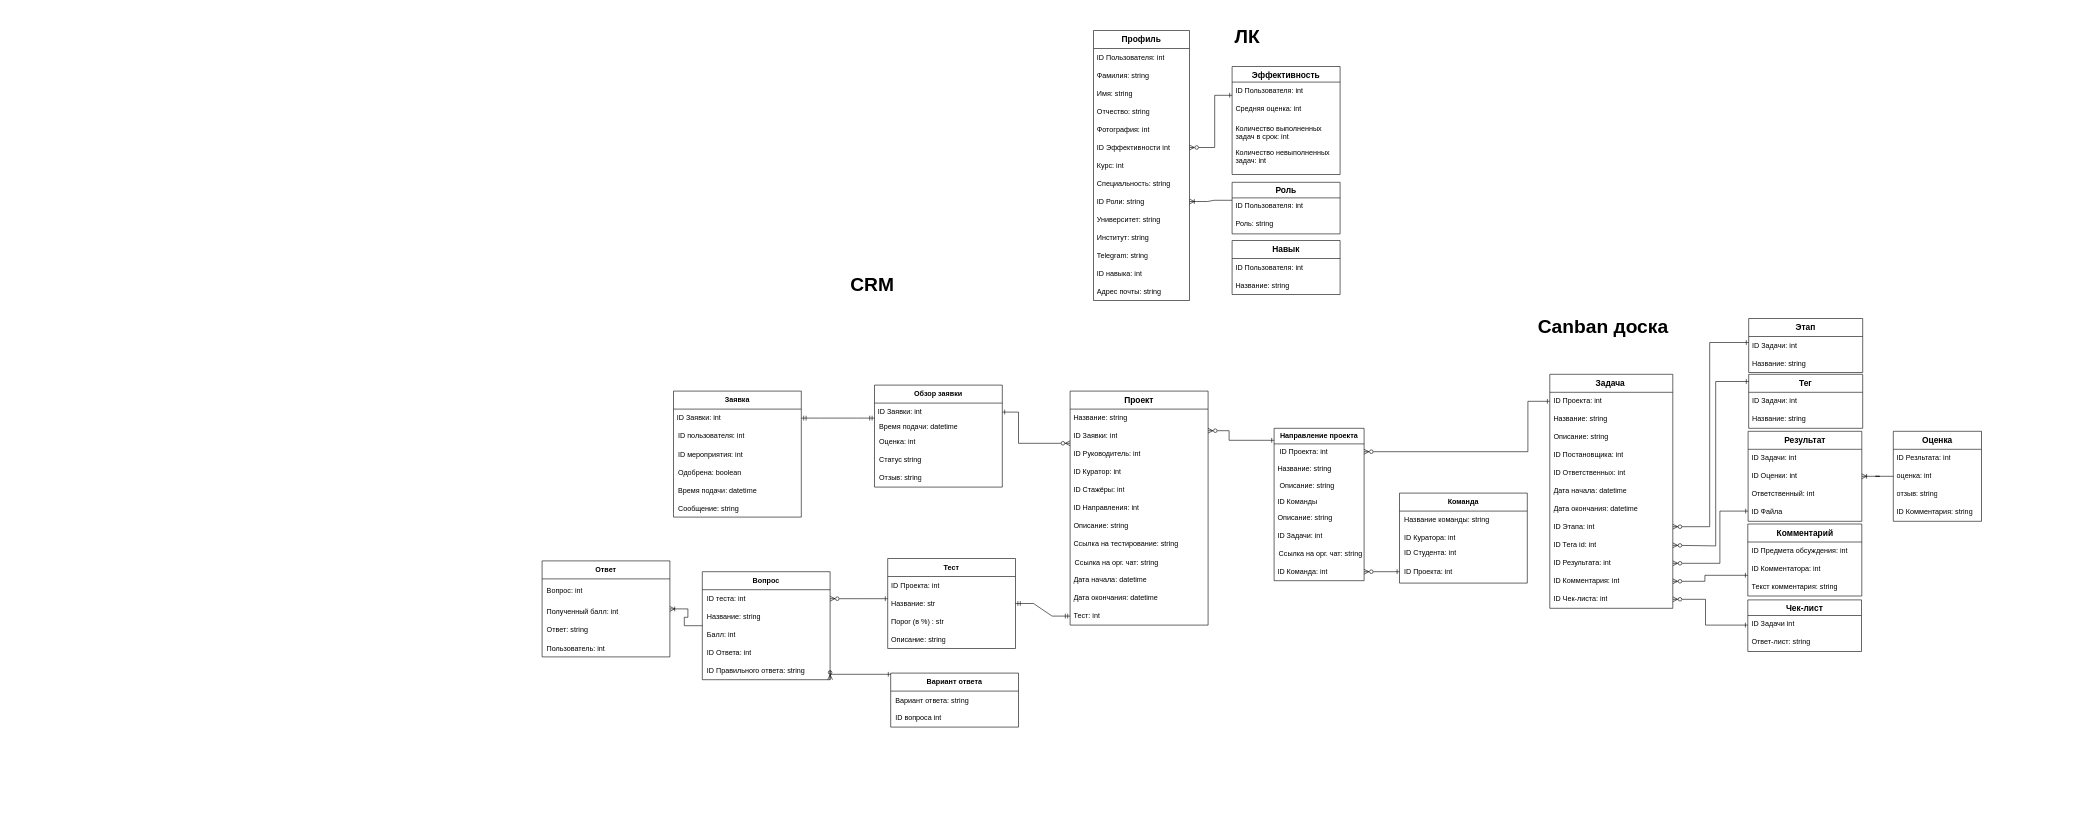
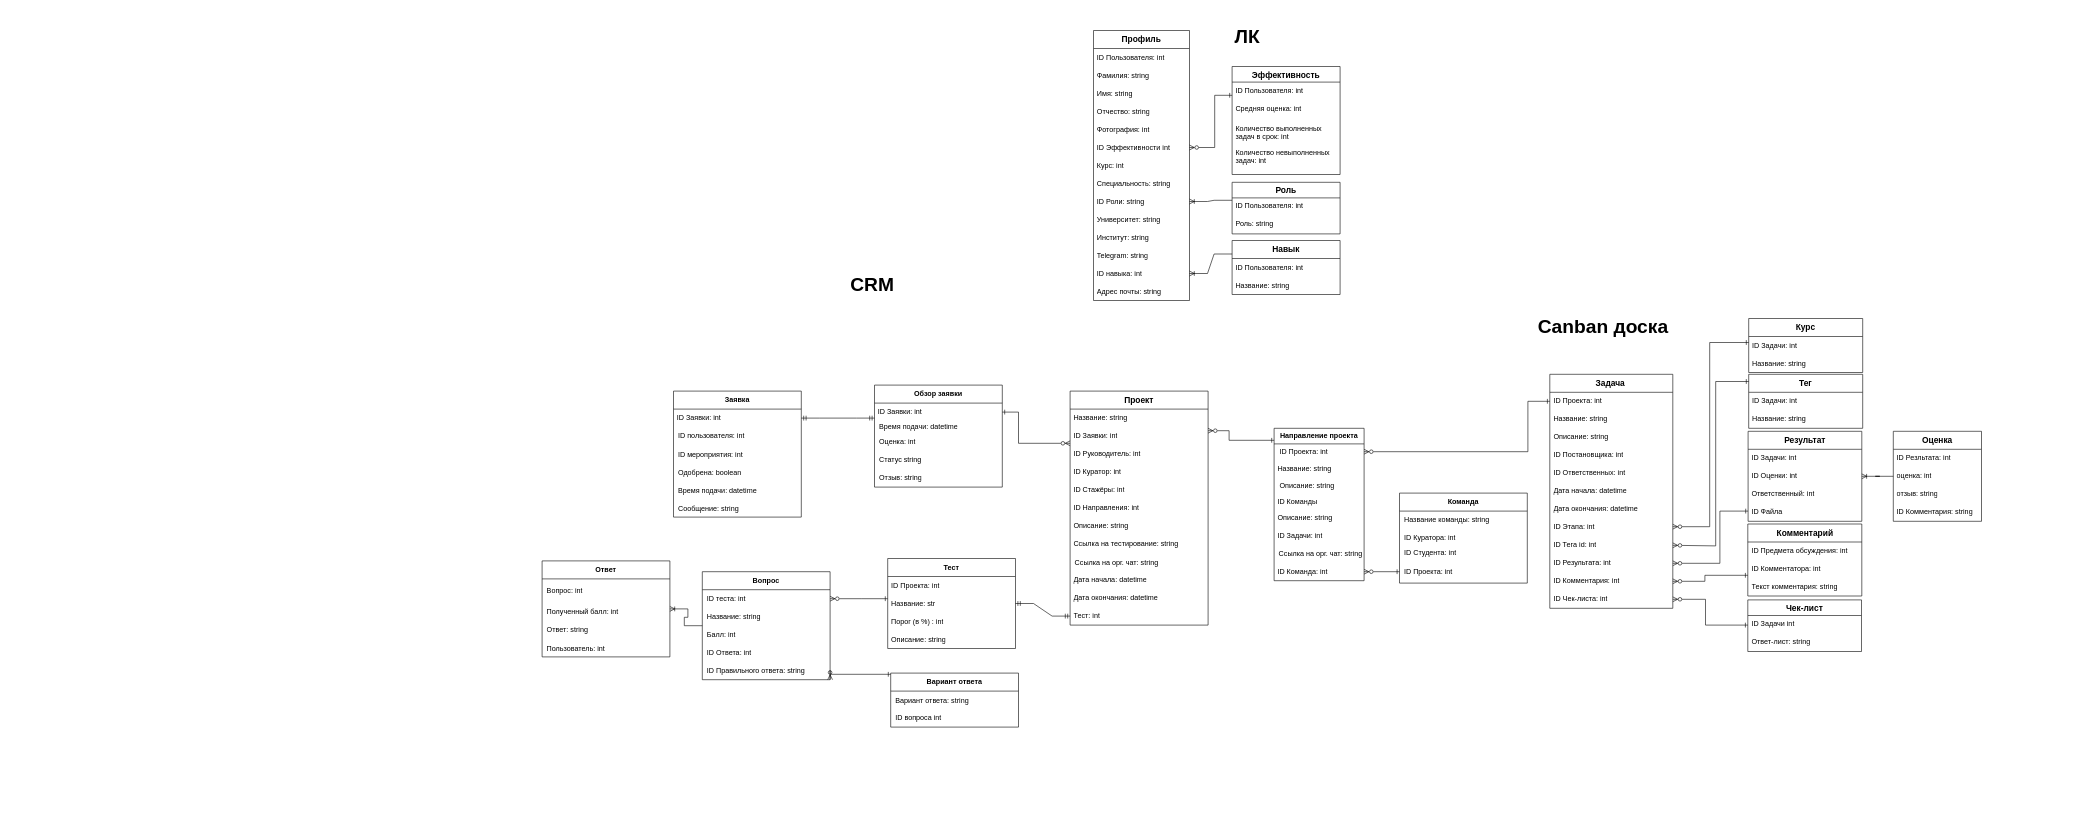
edge "Навык" -> "ID навыка: int": added
node "Этап": label "Этап" -> "Курс"
node "Порог (в %) : str": label "Порог (в %) : str" -> "Порог (в %) : int"
